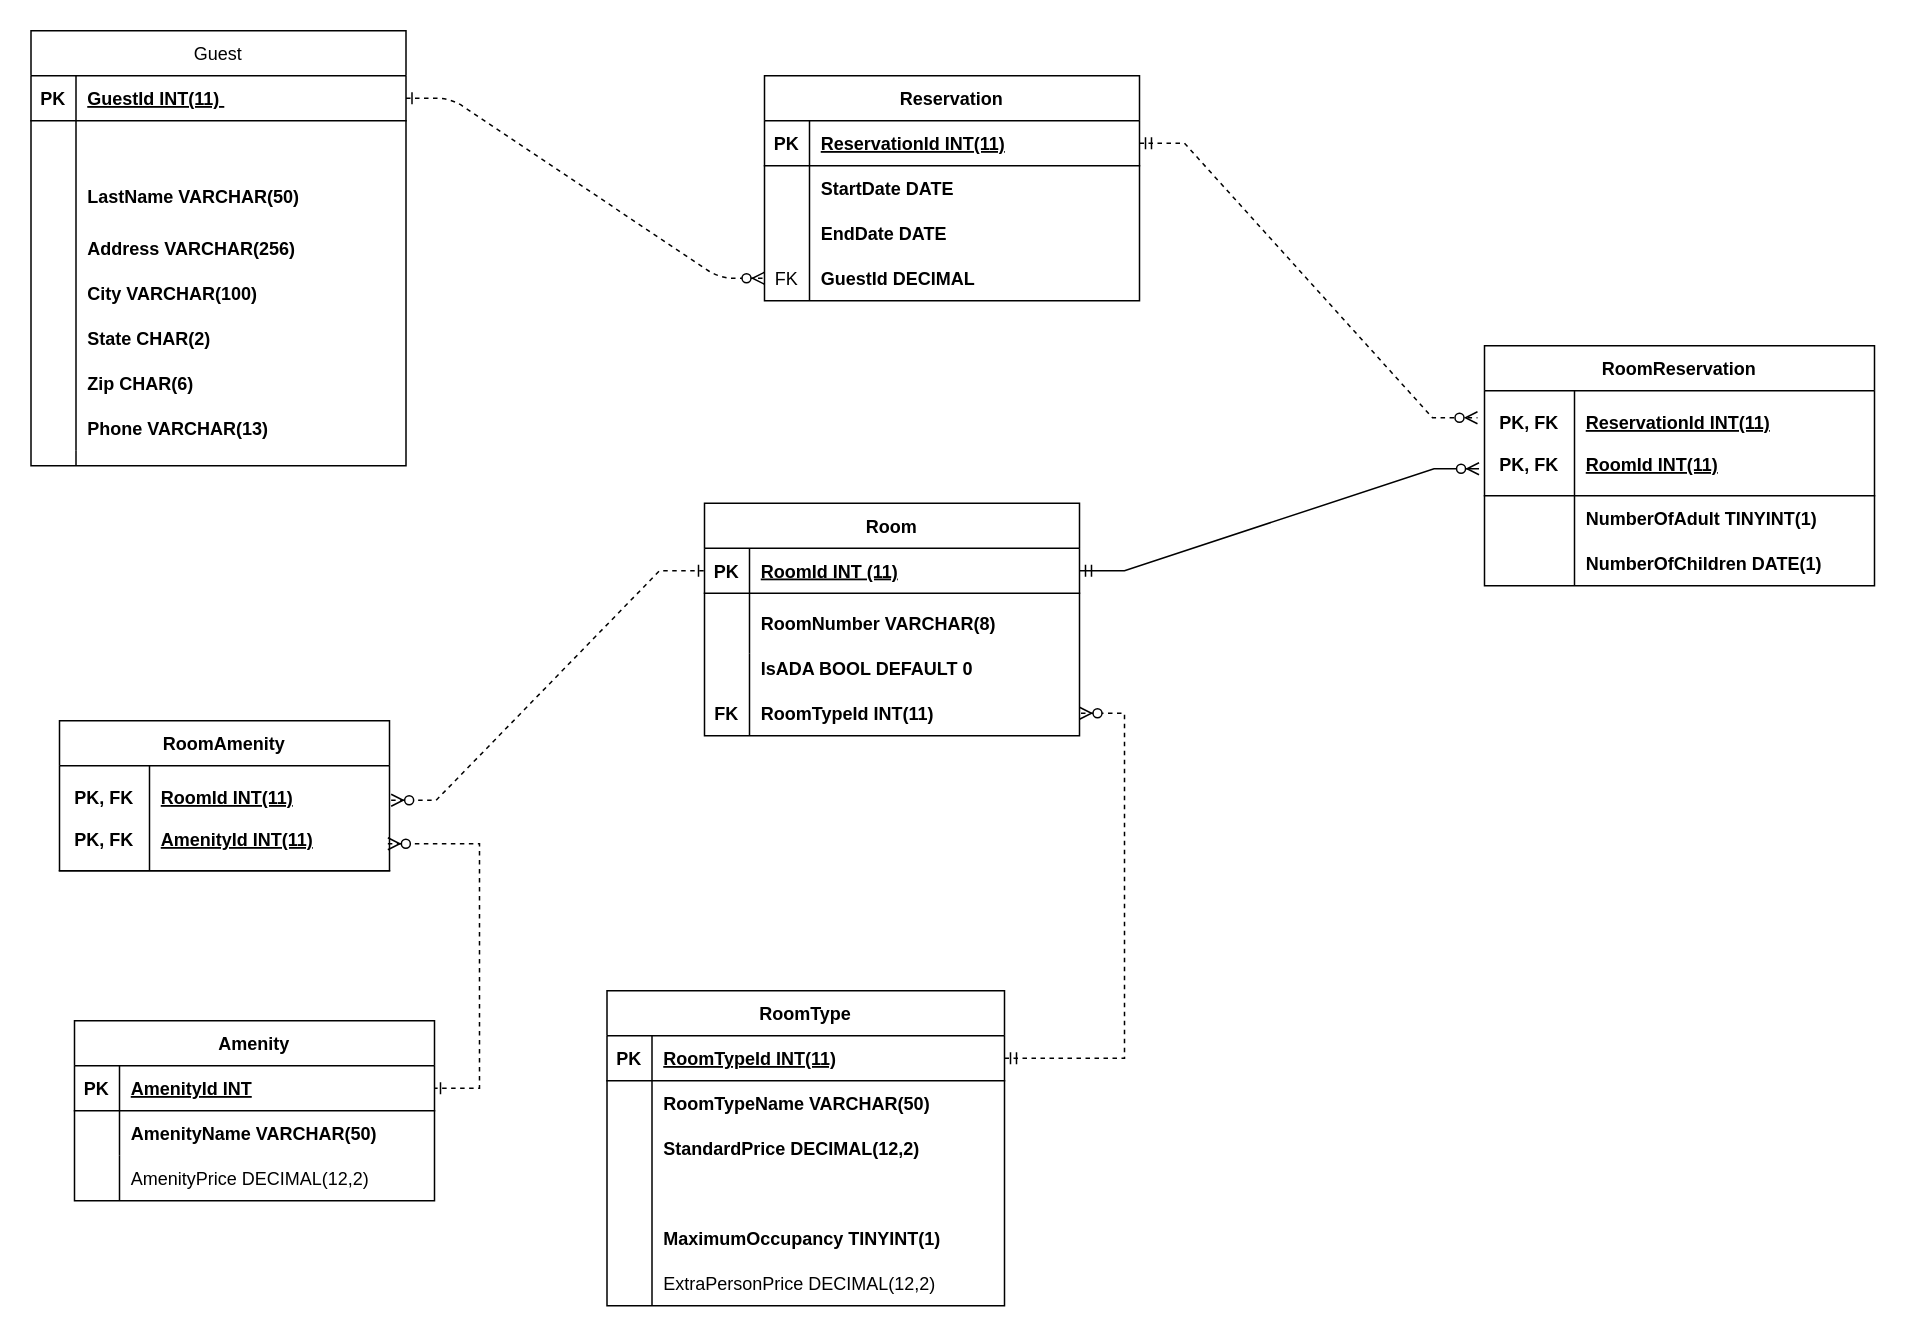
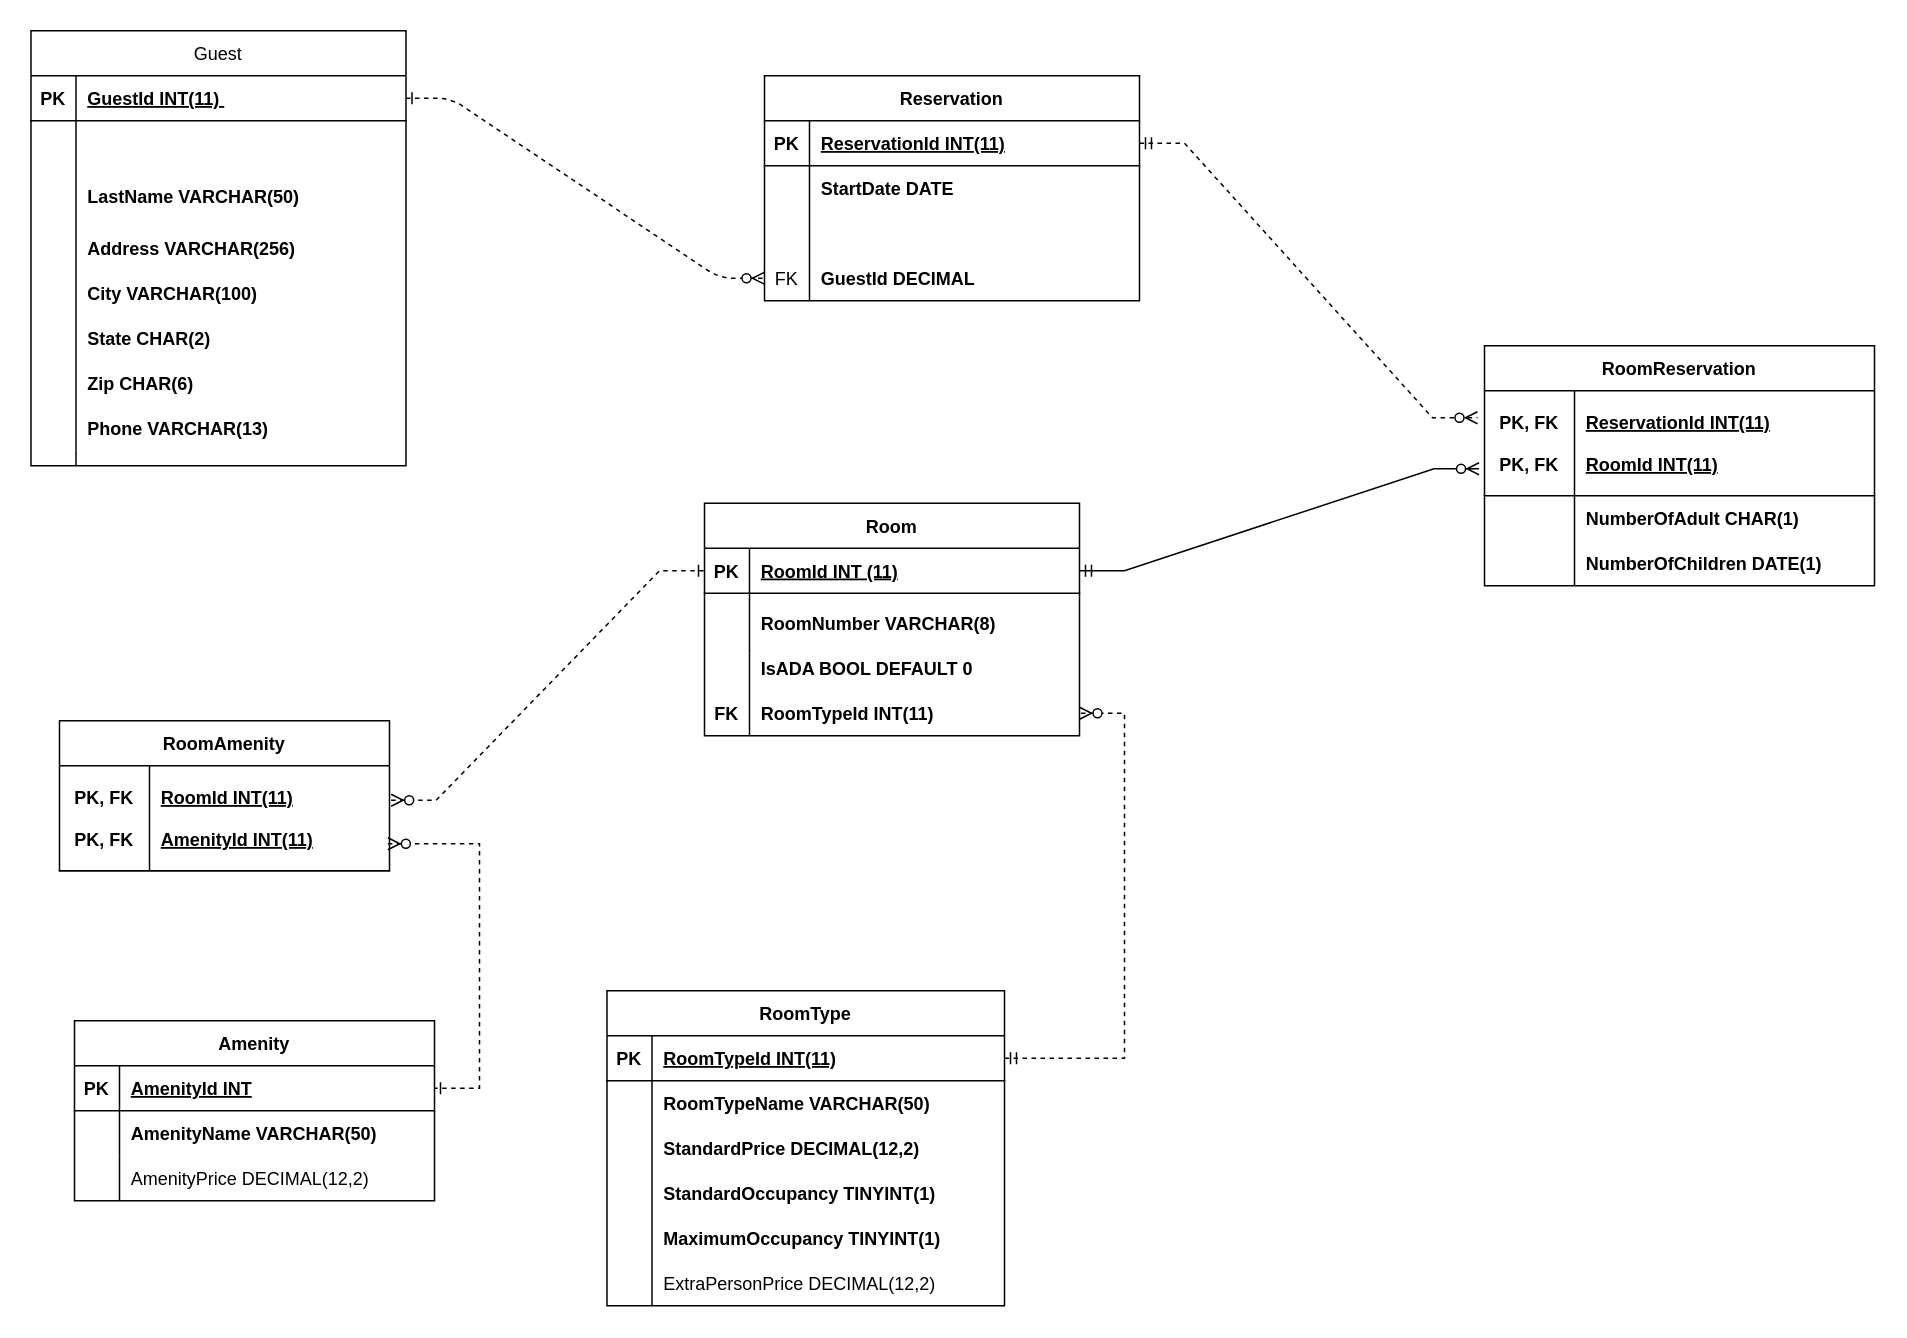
node "EndDate DATE": removed
node "NumberOfAdult TINYINT(1)": label "NumberOfAdult TINYINT(1)" -> "NumberOfAdult CHAR(1)"
node "StandardOccupancy TINYINT(1)": added
